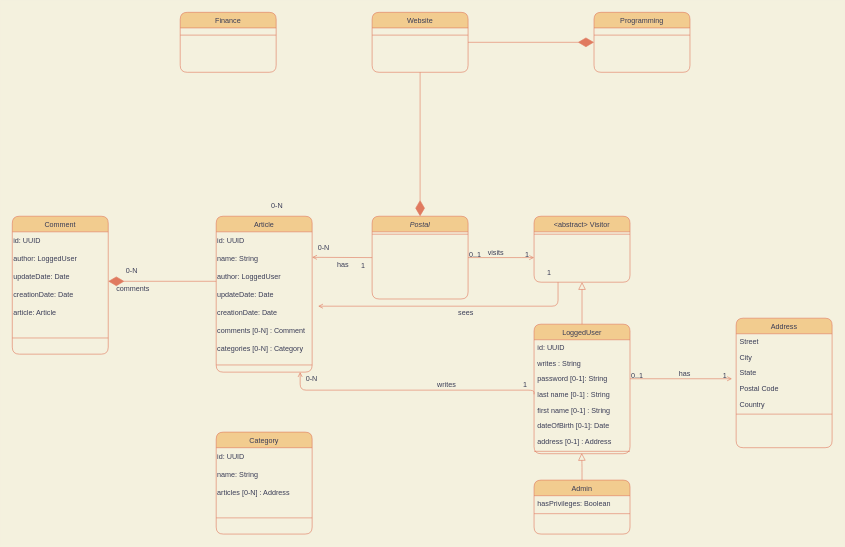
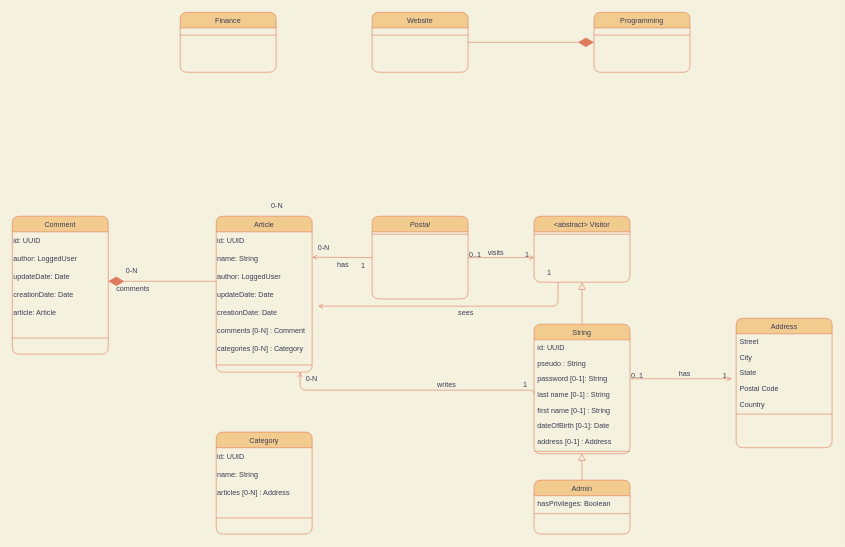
edge "Website" -> "Postal": removed
node "LoggedUser": label "LoggedUser" -> "String"
node "writes : String": label "writes : String" -> "pseudo : String"
